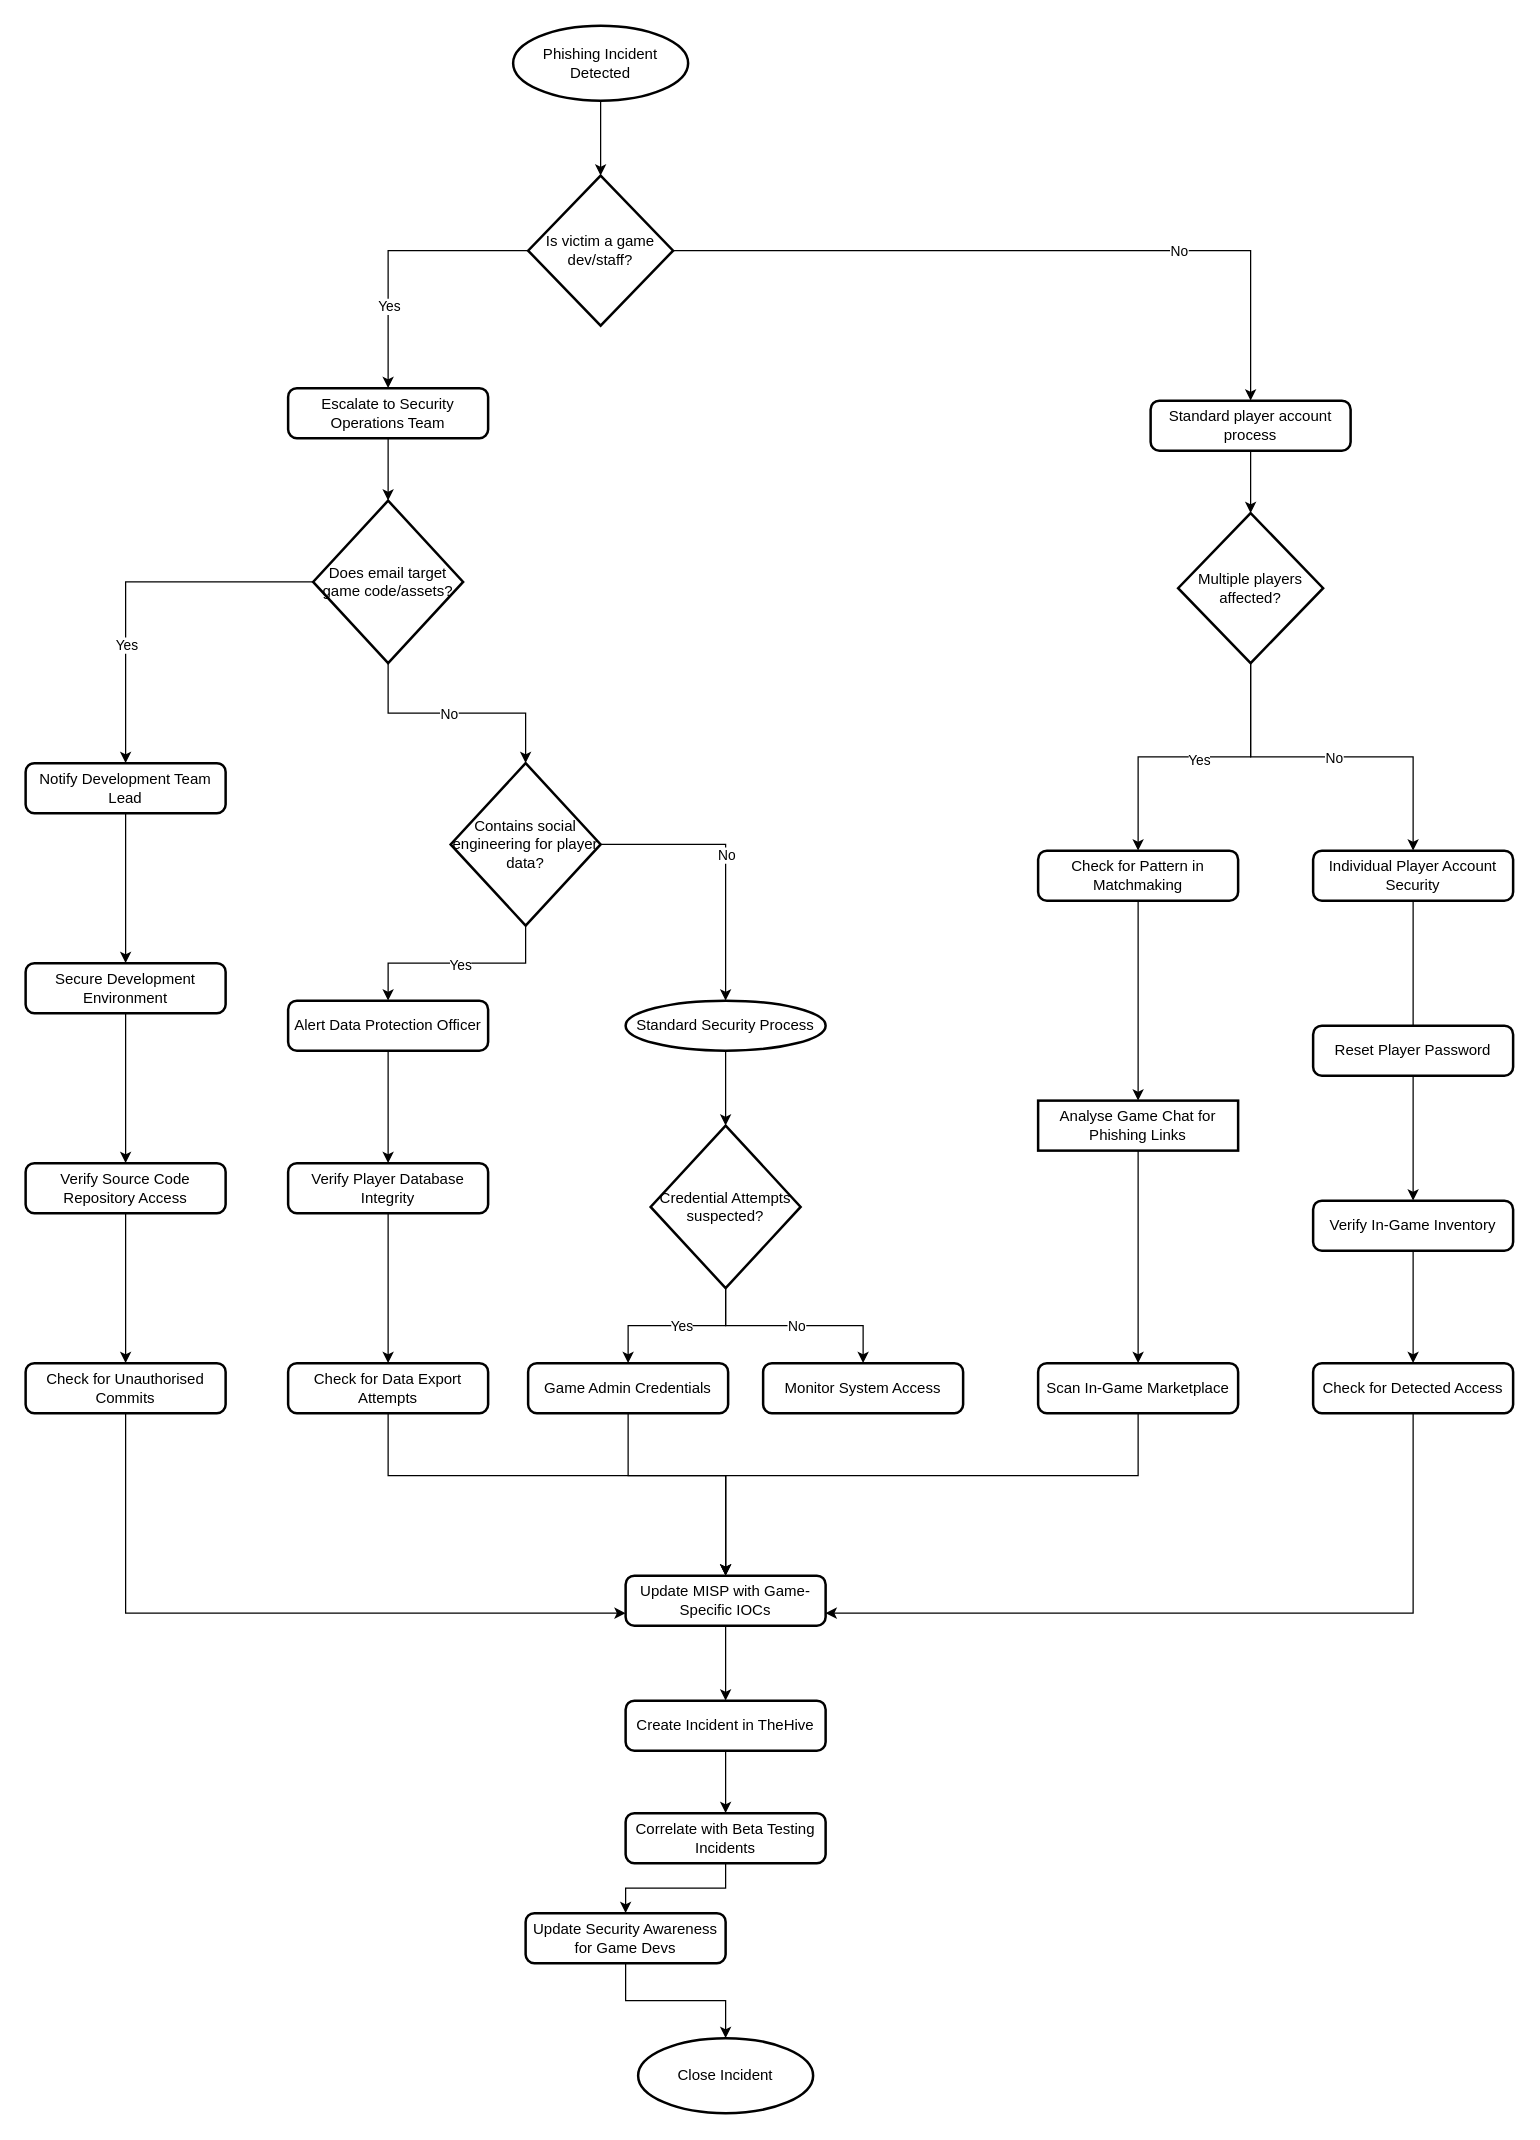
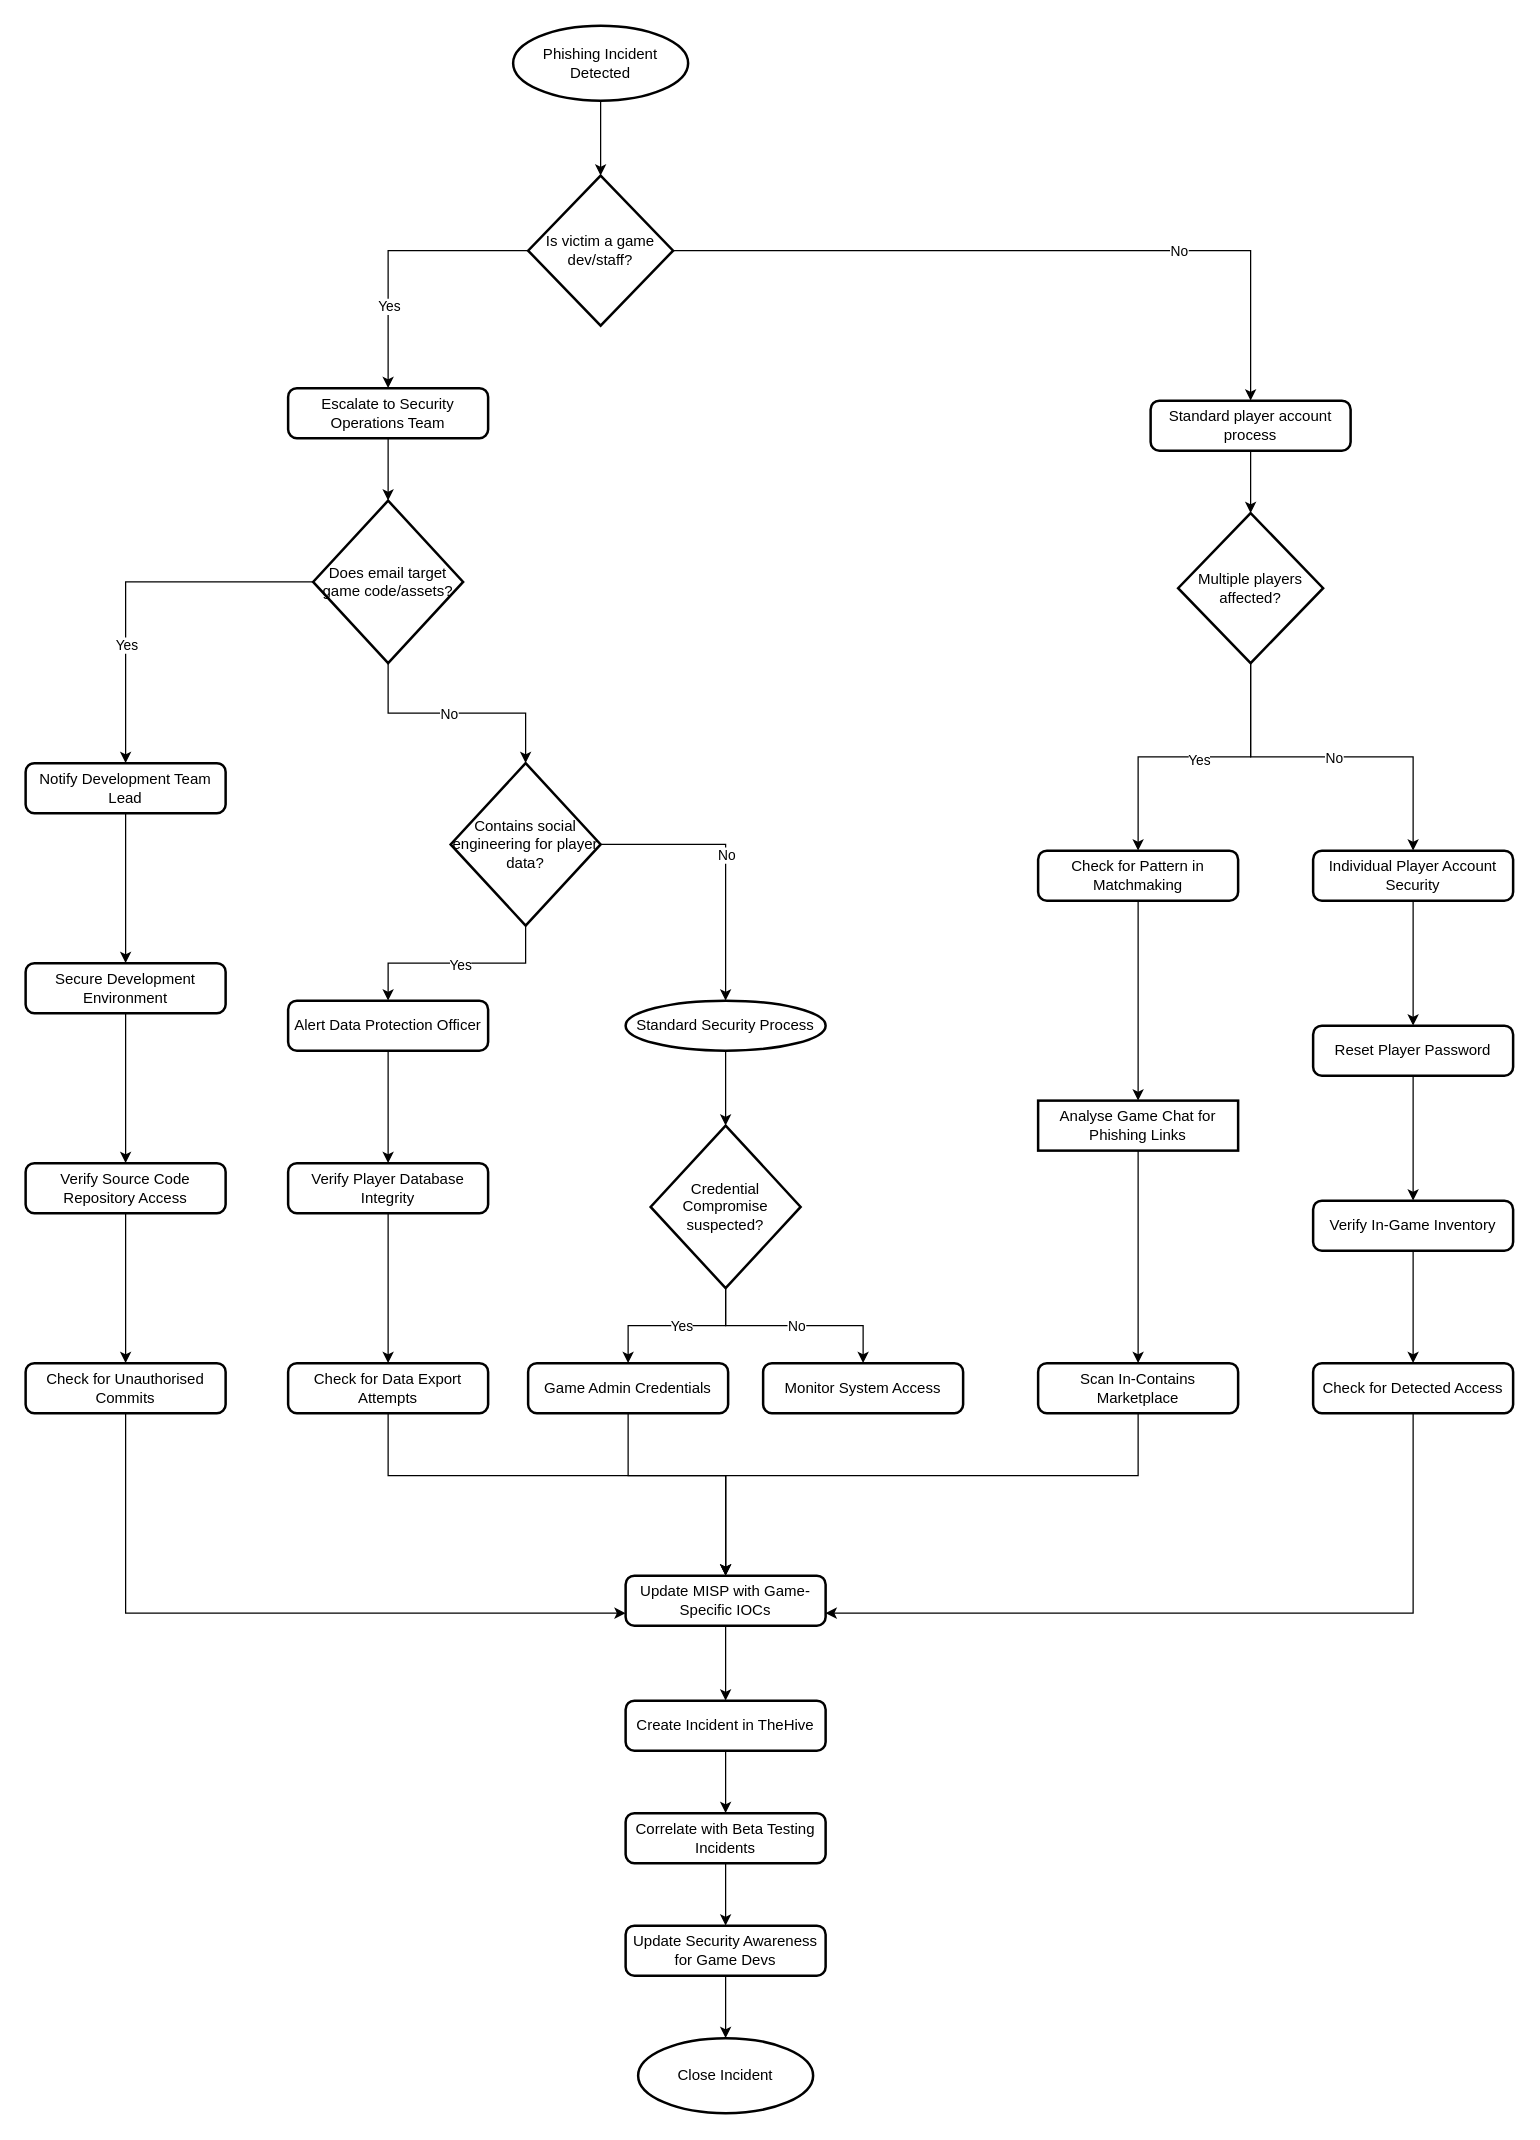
edge "Individual Player Account Security" -- "Reset Player Password": arrowhead none -> classic
node "Credential Attempts suspected?": label "Credential Attempts suspected?" -> "Credential Compromise suspected?"
node "Scan In-Game Marketplace": label "Scan In-Game Marketplace" -> "Scan In-Contains Marketplace"
node "Update Security Awareness for Game Devs": moved (626, 1938) -> (726, 1951)
